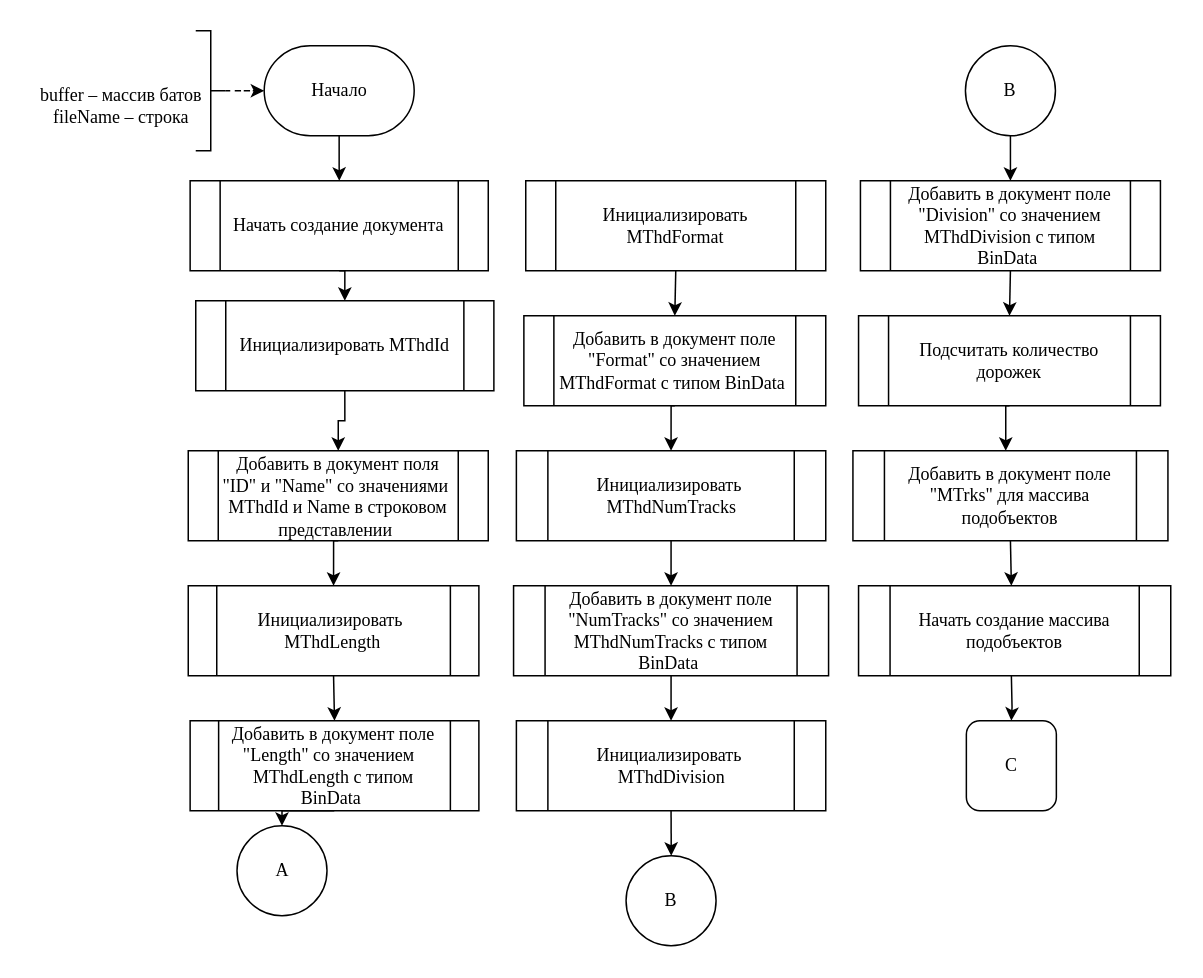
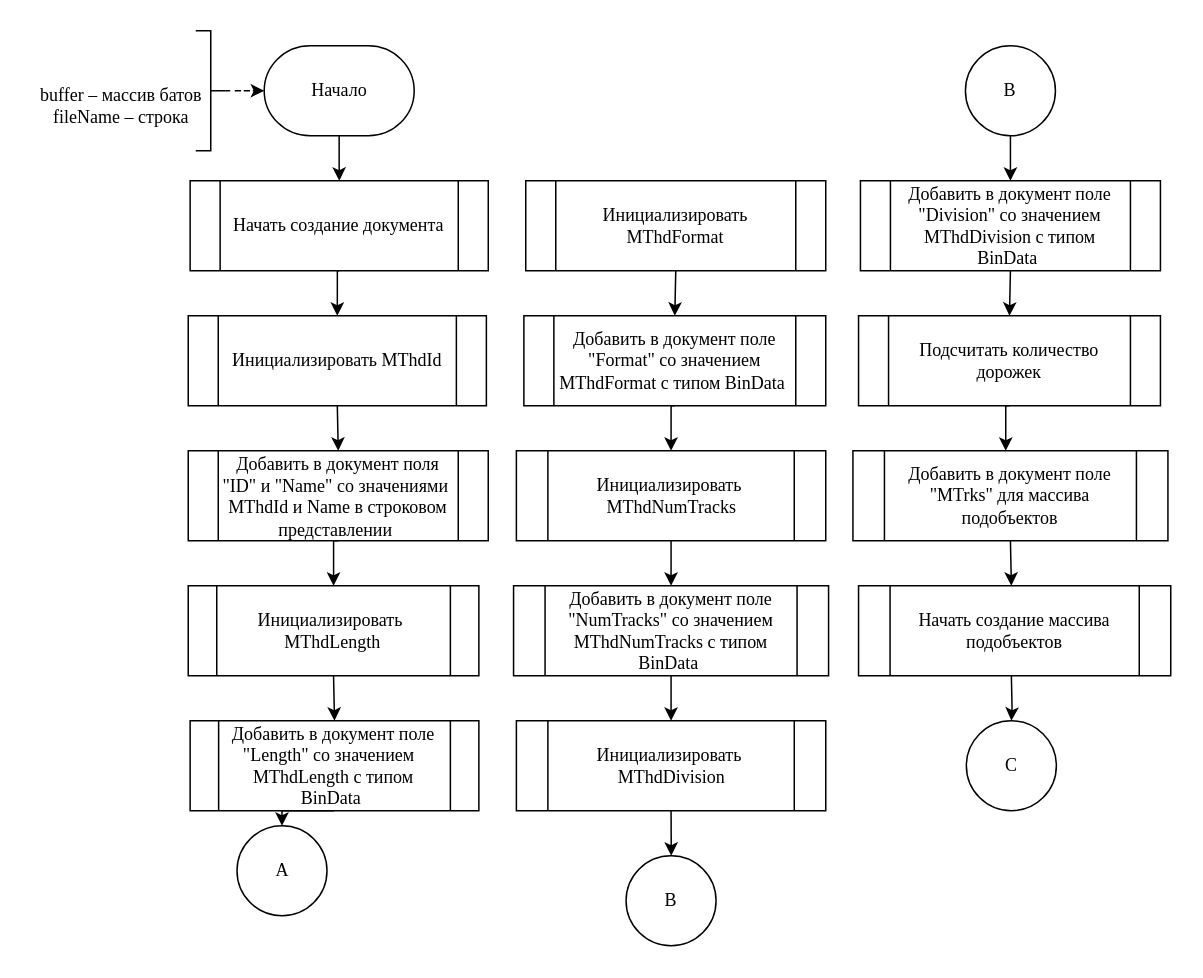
node "Инициализировать MThdId": moved (345, 346) -> (337, 361)
node "C": shape rounded rectangle -> ellipse
